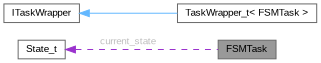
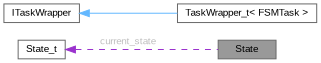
node "FSMTask": label "FSMTask" -> "State"
